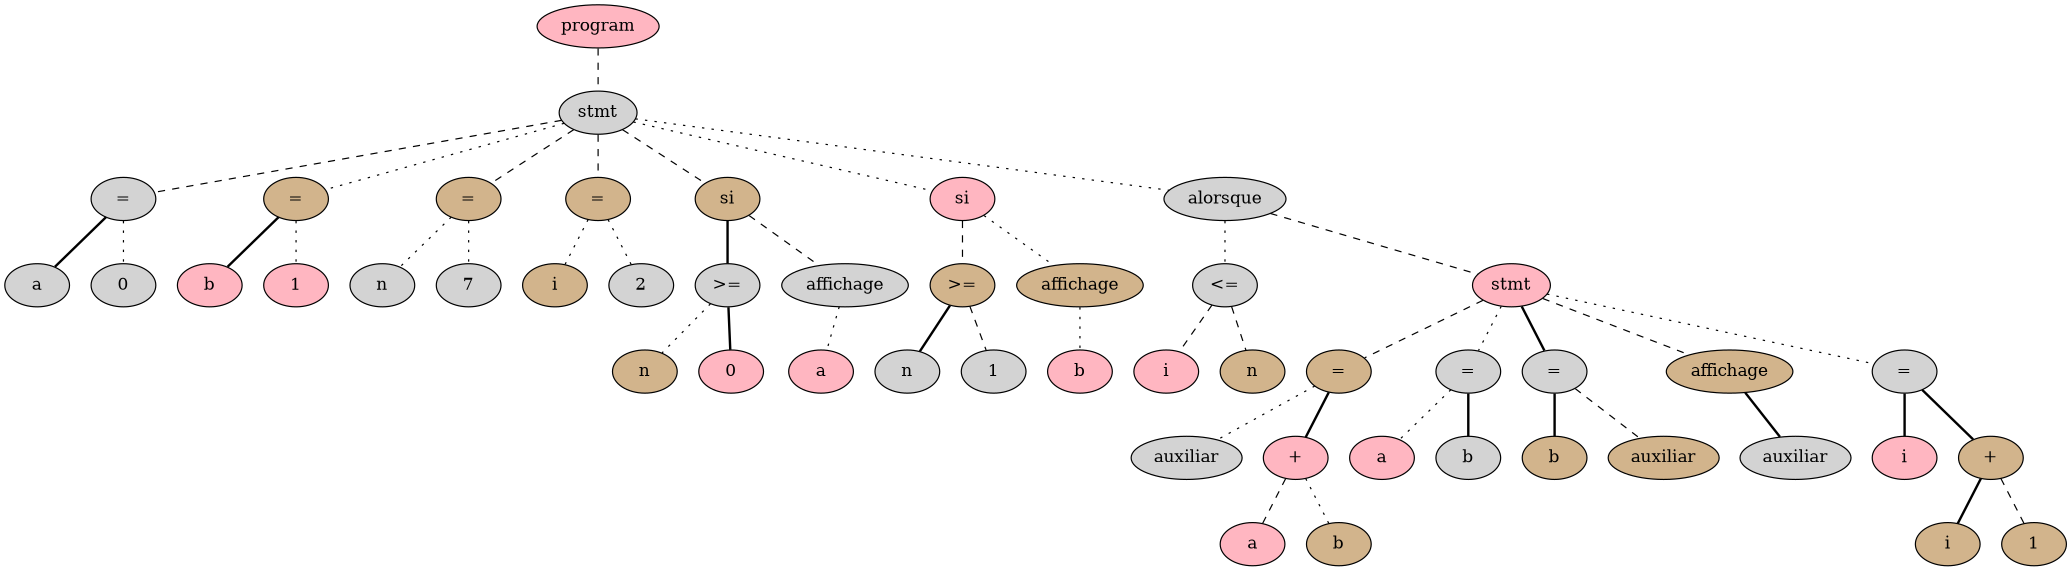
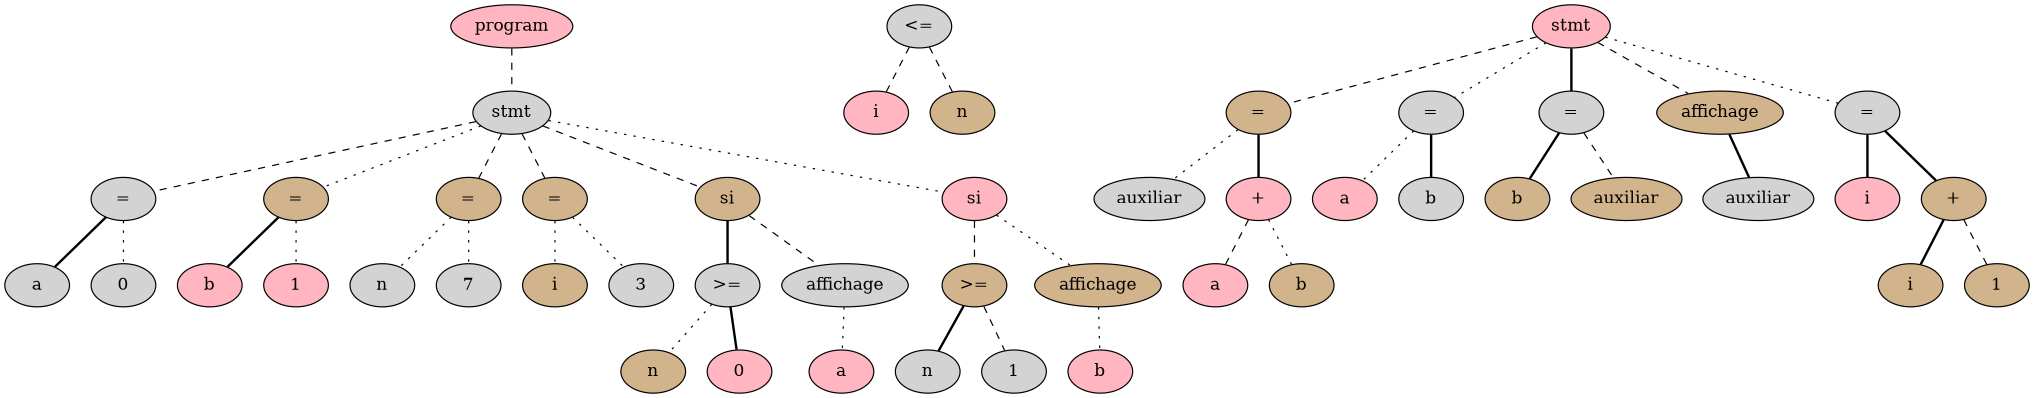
node "alorsque": removed
node "2": label "2" -> "3"
